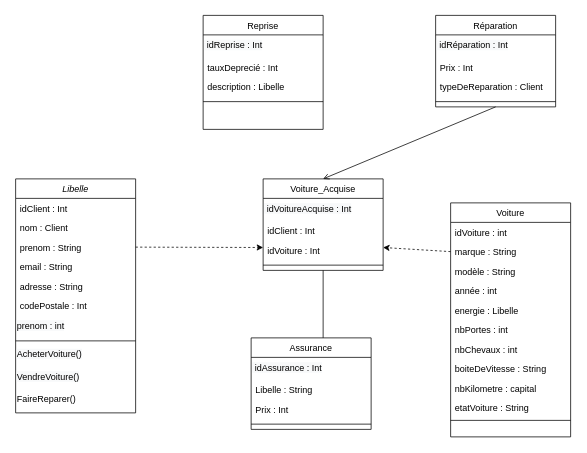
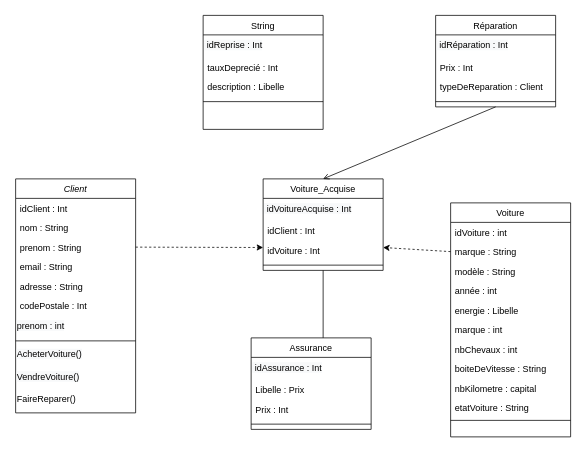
node "Reprise": label "Reprise" -> "String"
node "Libelle": label "Libelle" -> "Client"
node "nom : Client": label "nom : Client" -> "nom : String"
node "nbPortes : int": label "nbPortes : int" -> "marque : int"
node "Libelle : String": label "Libelle : String" -> "Libelle : Prix"
